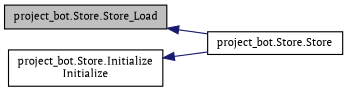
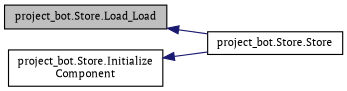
node "project_bot.Store.Store_Load": label "project_bot.Store.Store_Load" -> "project_bot.Store.Load_Load"
node "project_bot.Store.Initialize Initialize": label "project_bot.Store.Initialize Initialize" -> "project_bot.Store.Initialize Component"
